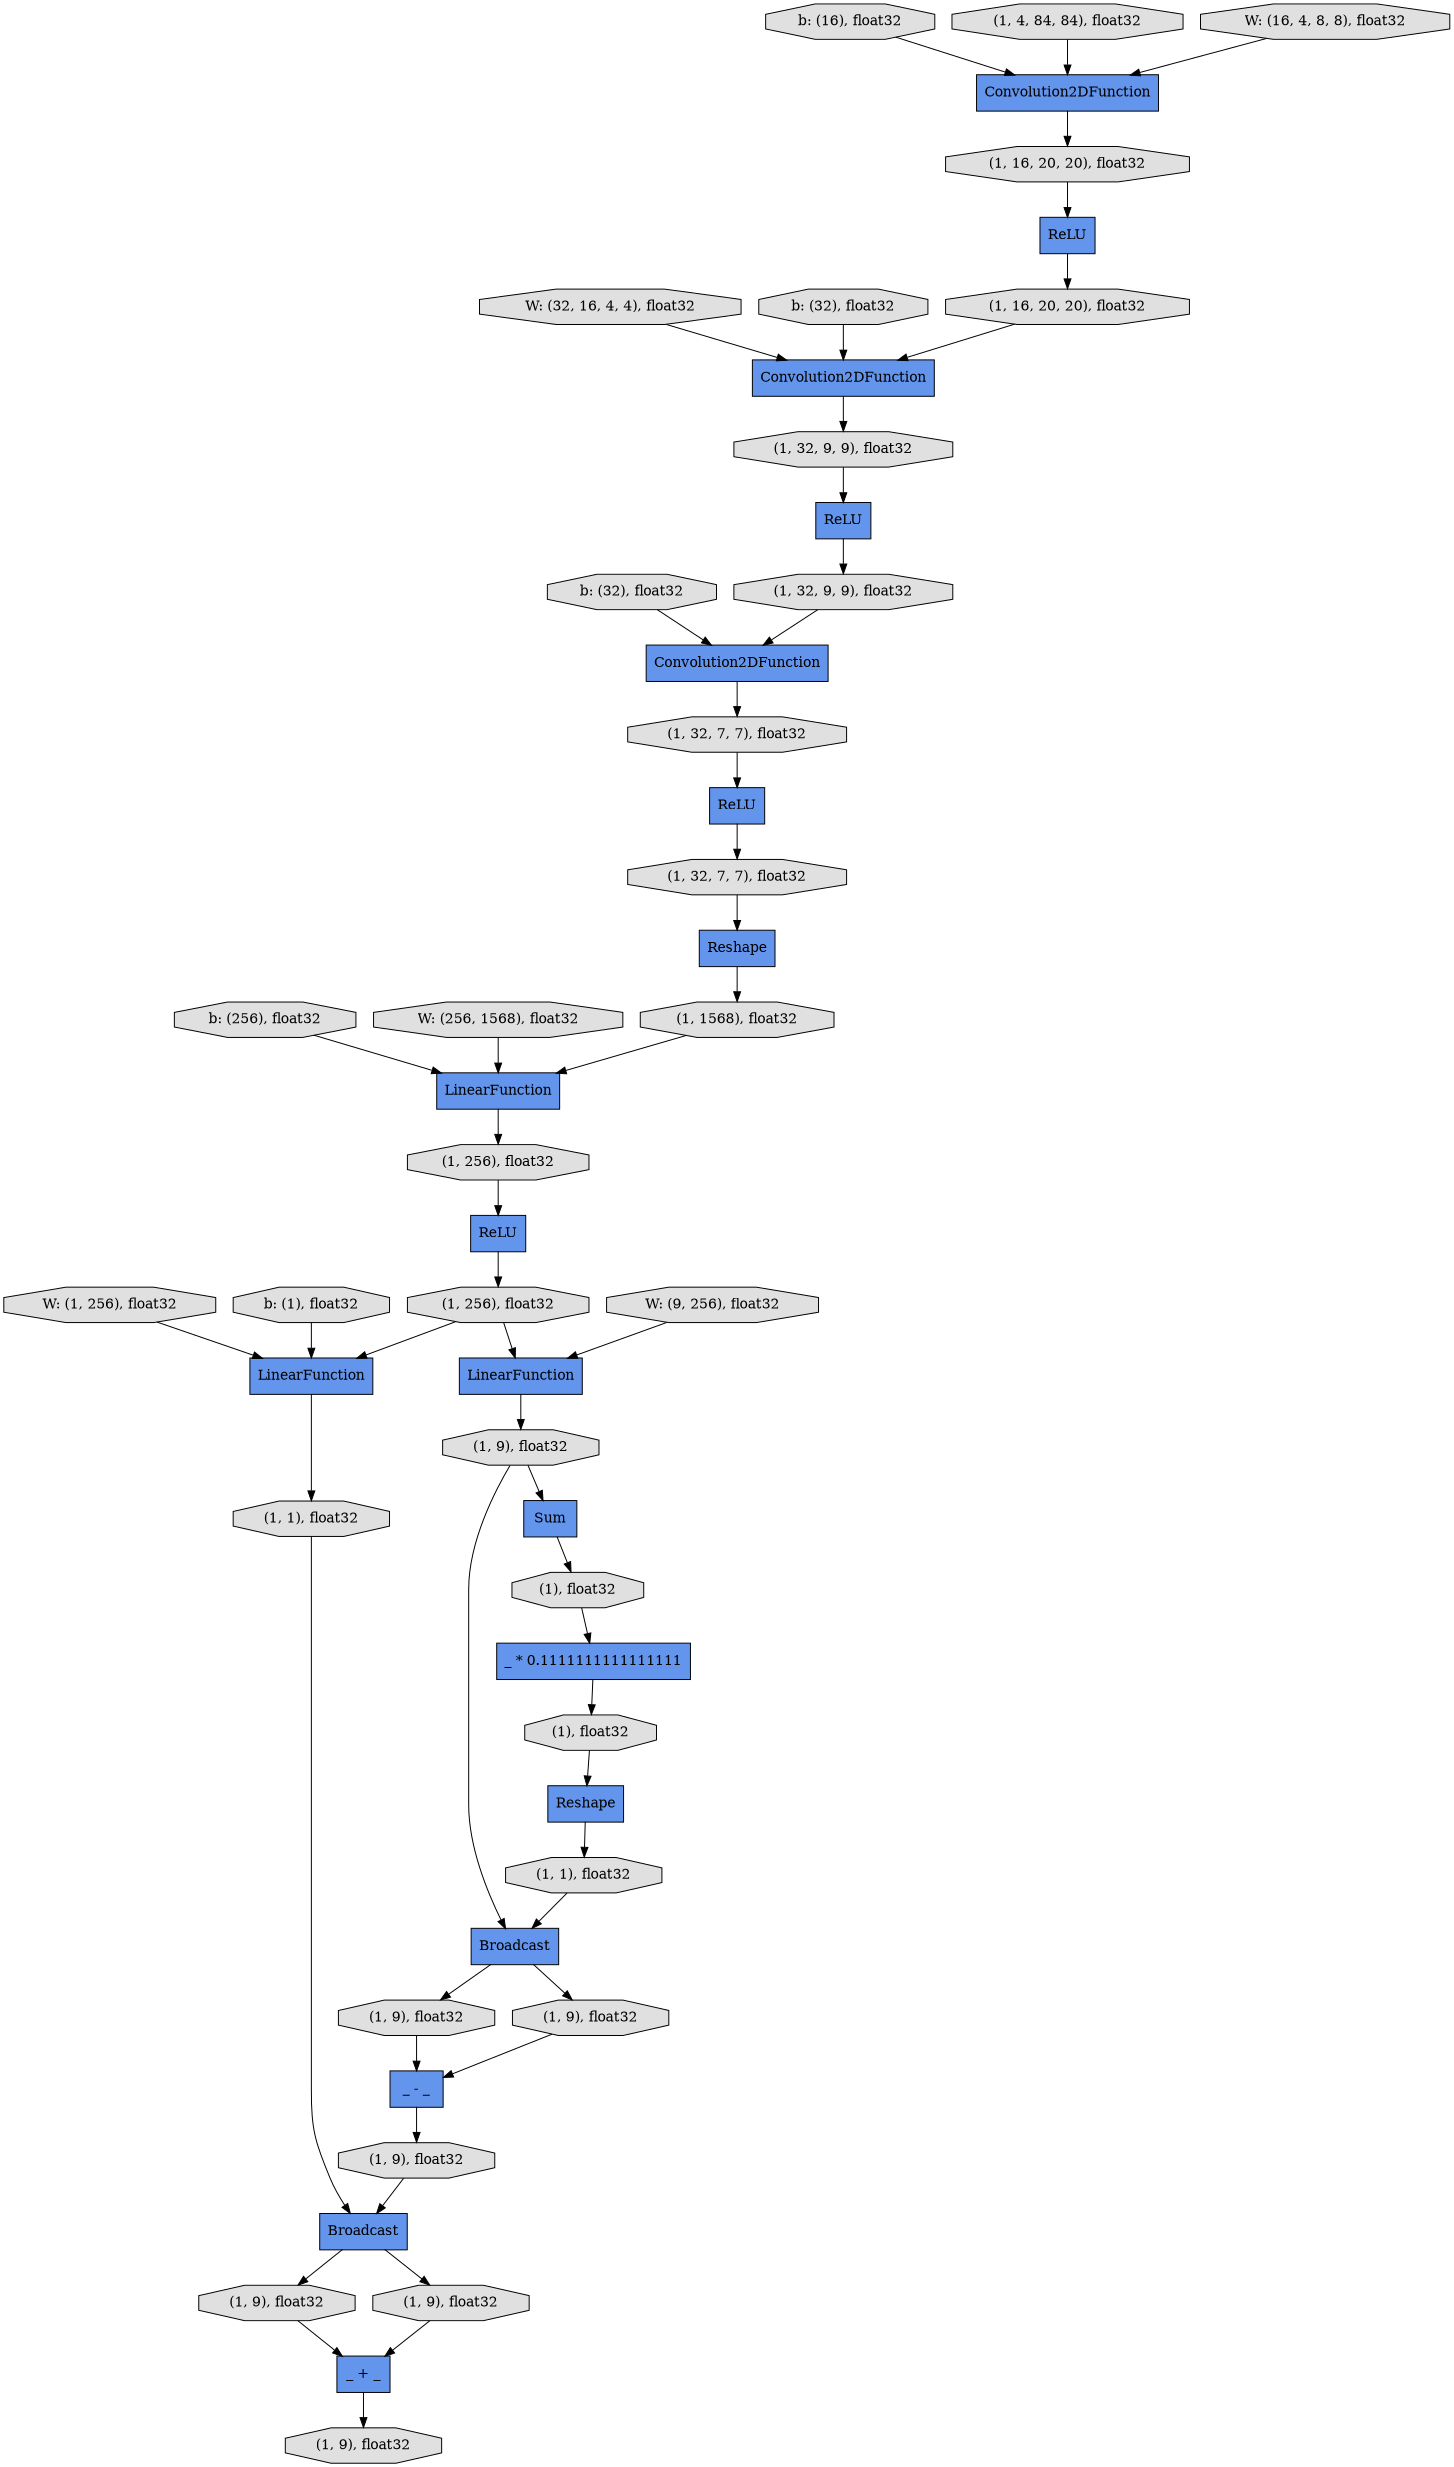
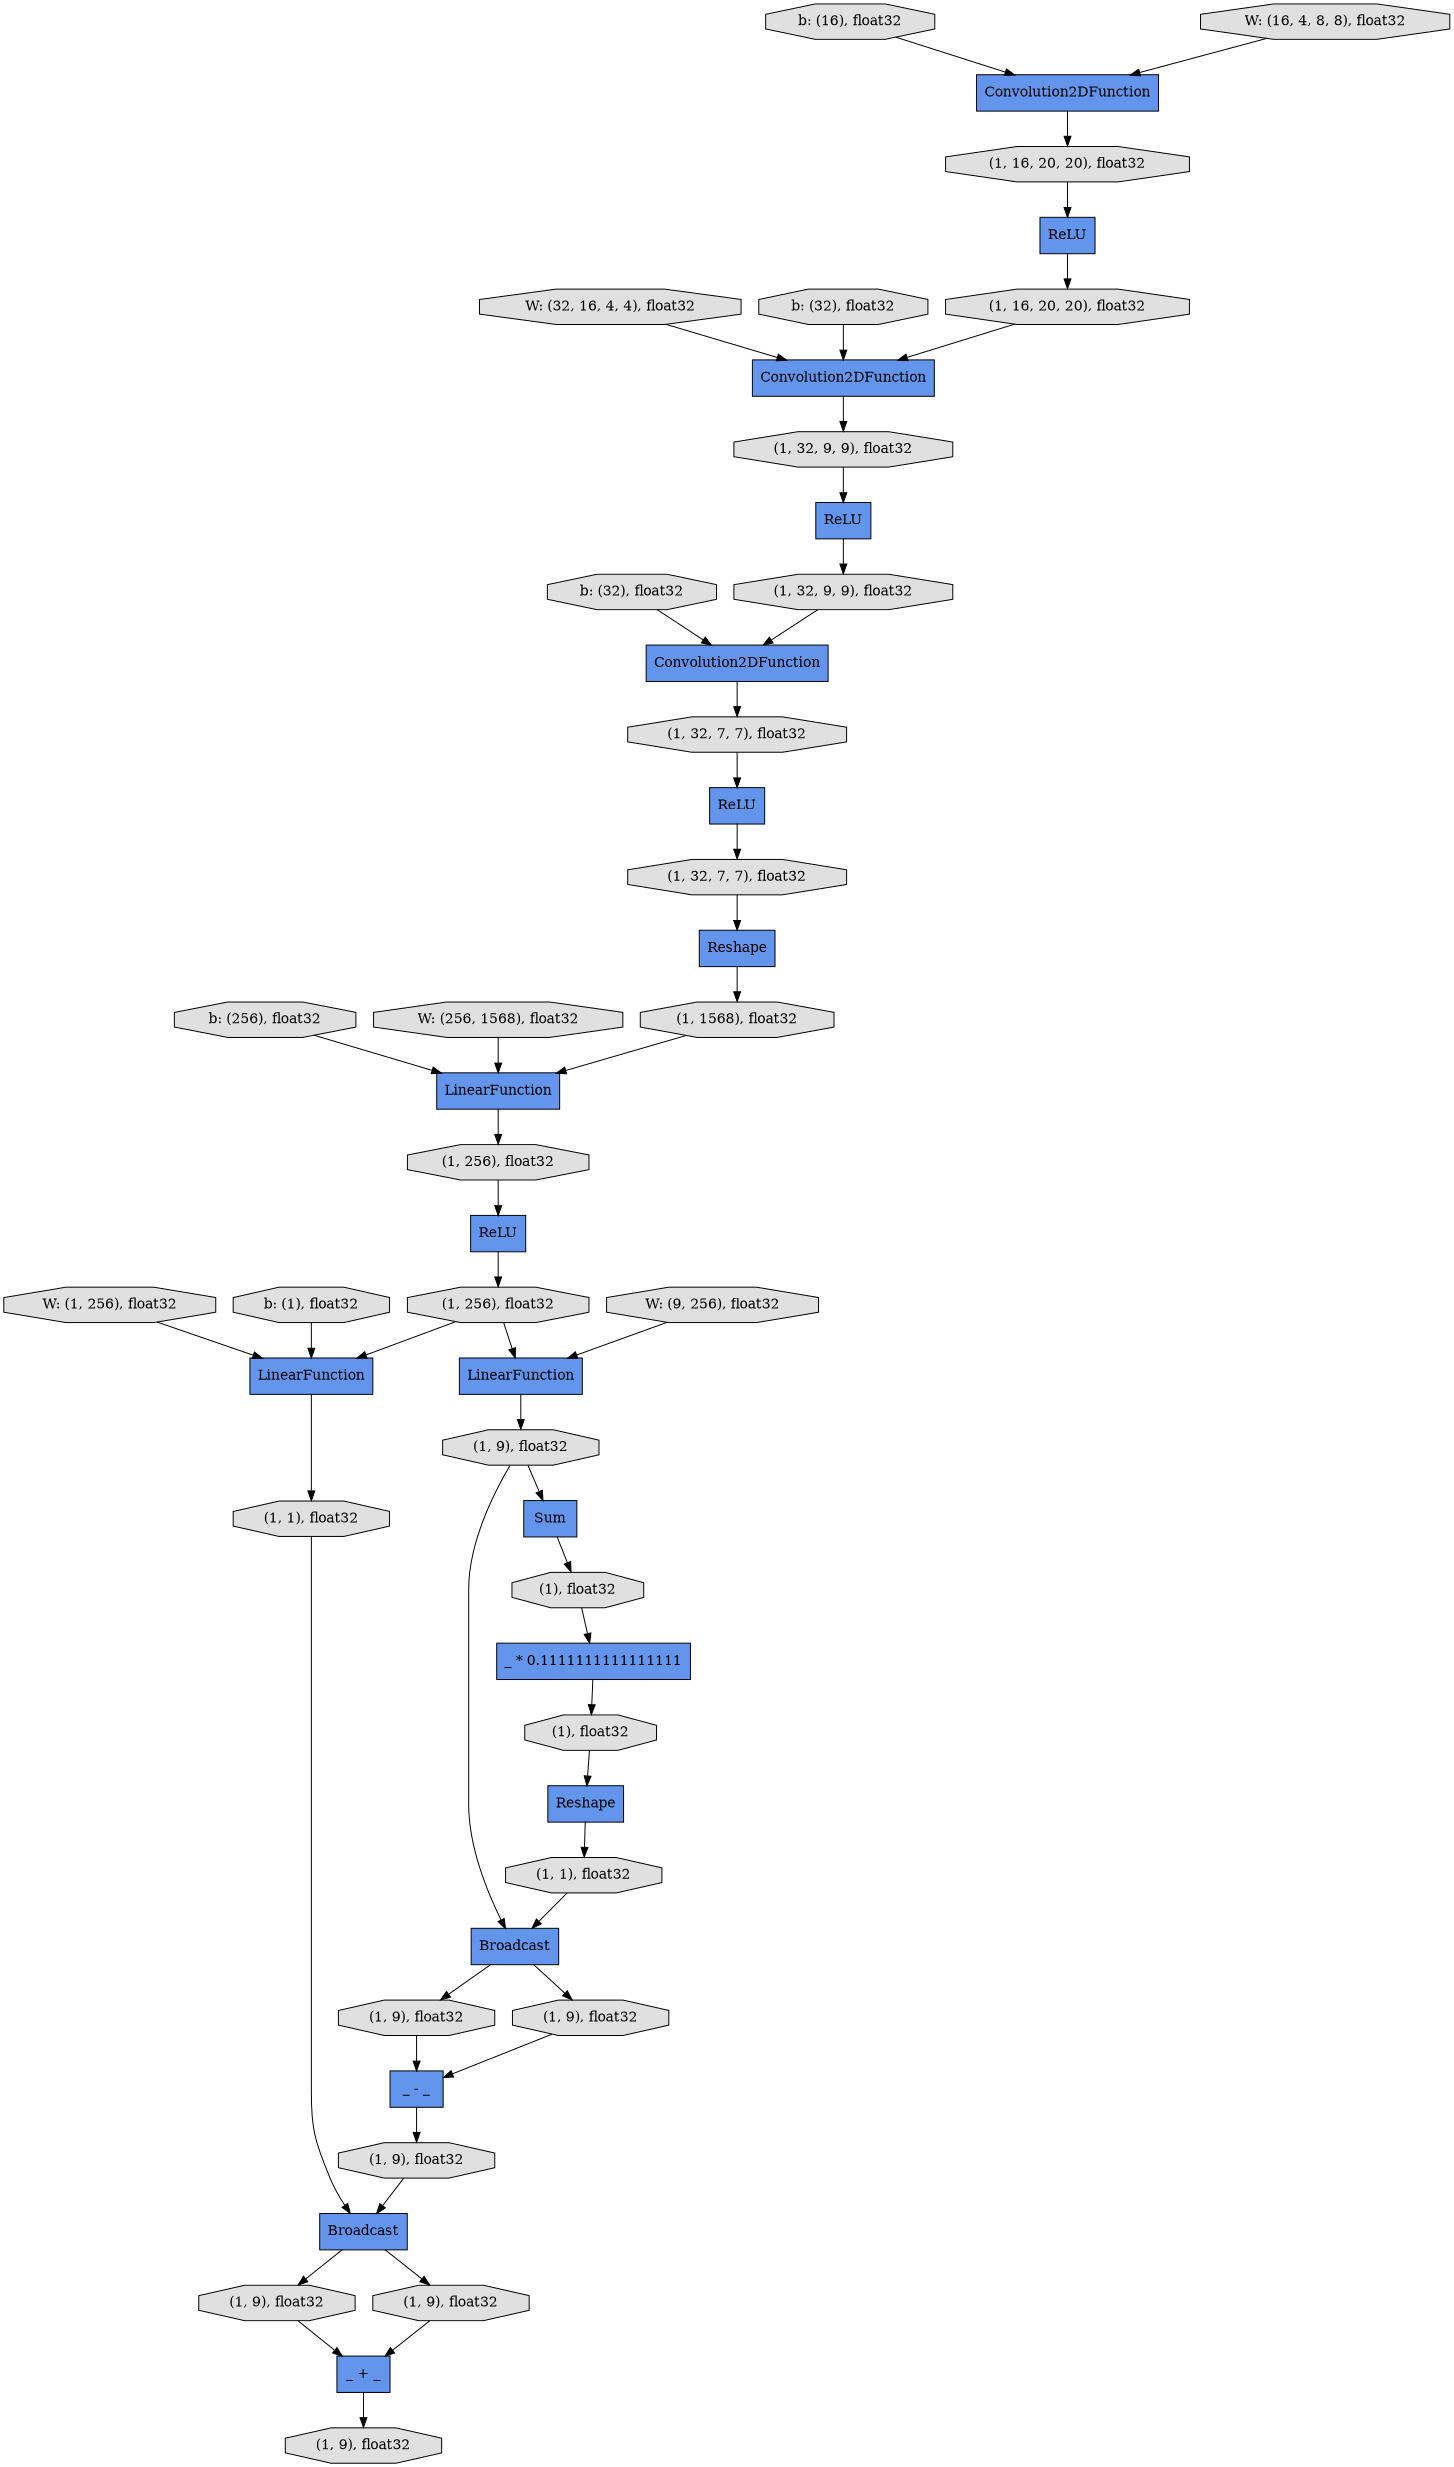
node "(1, 4, 84, 84), float32": removed
